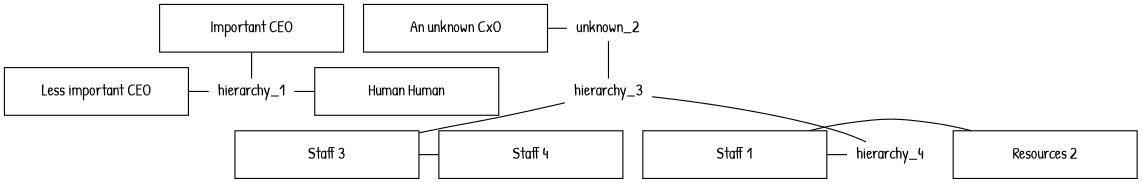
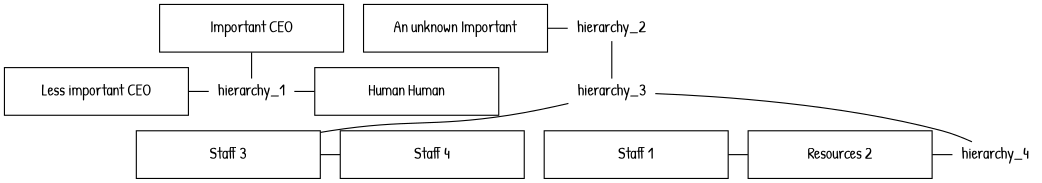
node "An unknown CxO": label "An unknown CxO" -> "An unknown Important"
node "unknown_2": label "unknown_2" -> "hierarchy_2"
edge "Staff 1" -- "hierarchy_4": now "Resources 2" -- "hierarchy_4"
